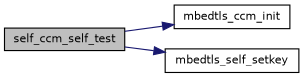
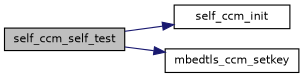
node "mbedtls_ccm_init": label "mbedtls_ccm_init" -> "self_ccm_init"
node "mbedtls_self_setkey": label "mbedtls_self_setkey" -> "mbedtls_ccm_setkey"
